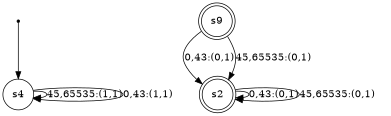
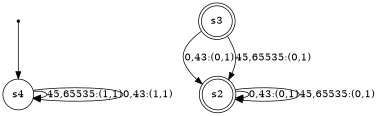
node "s9": label "s9" -> "s3"
